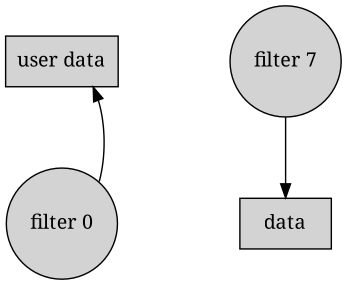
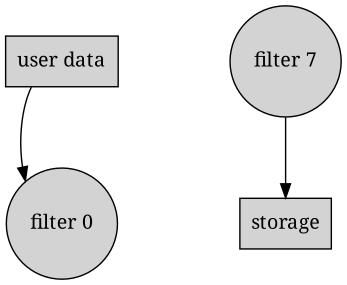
edge "filter 0" -> "user data": reversed
node "data": label "data" -> "storage"
